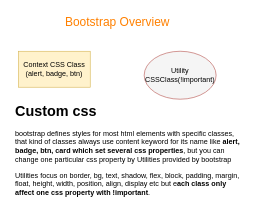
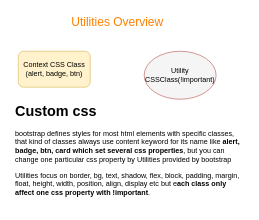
node "Bootstrap Overview": label "Bootstrap Overview" -> "Utilities Overview"
node "Context CSS Class (alert, badge, btn)": shape rectangle -> rounded rectangle
